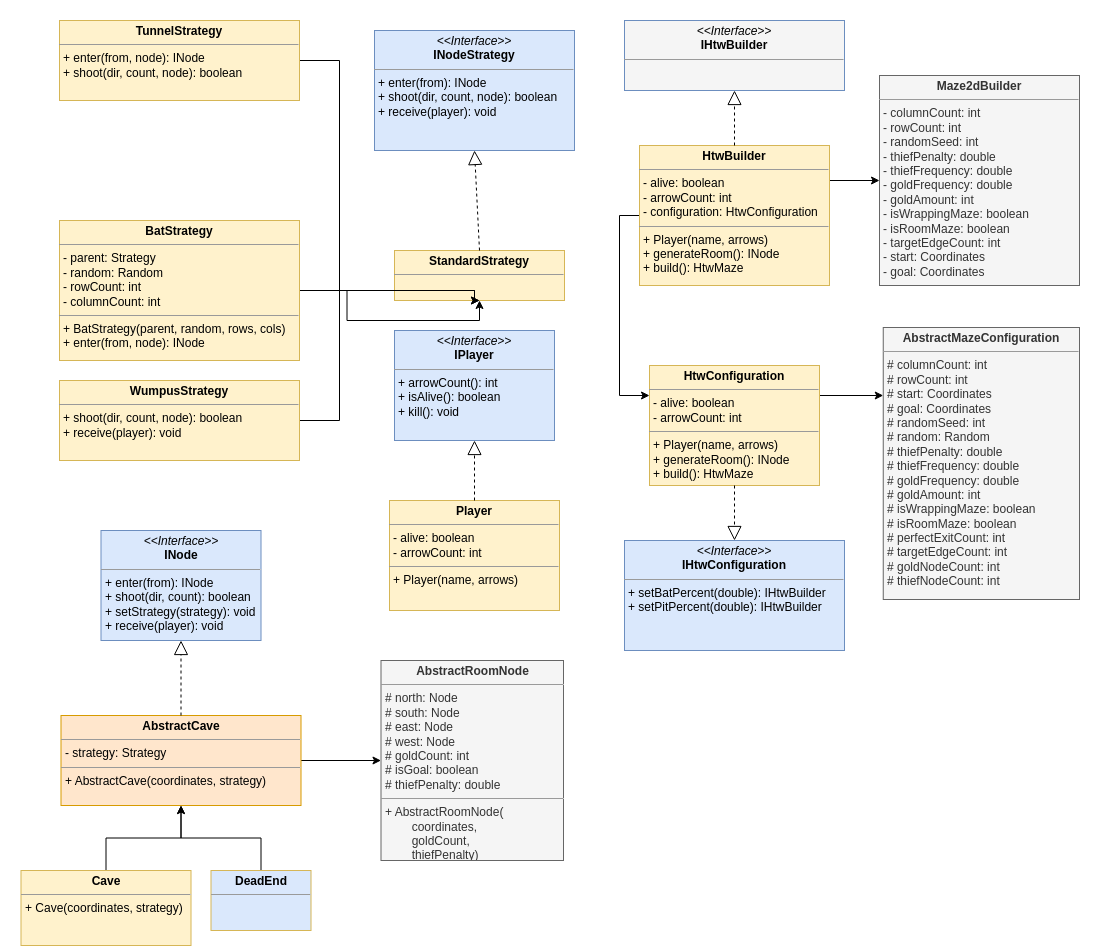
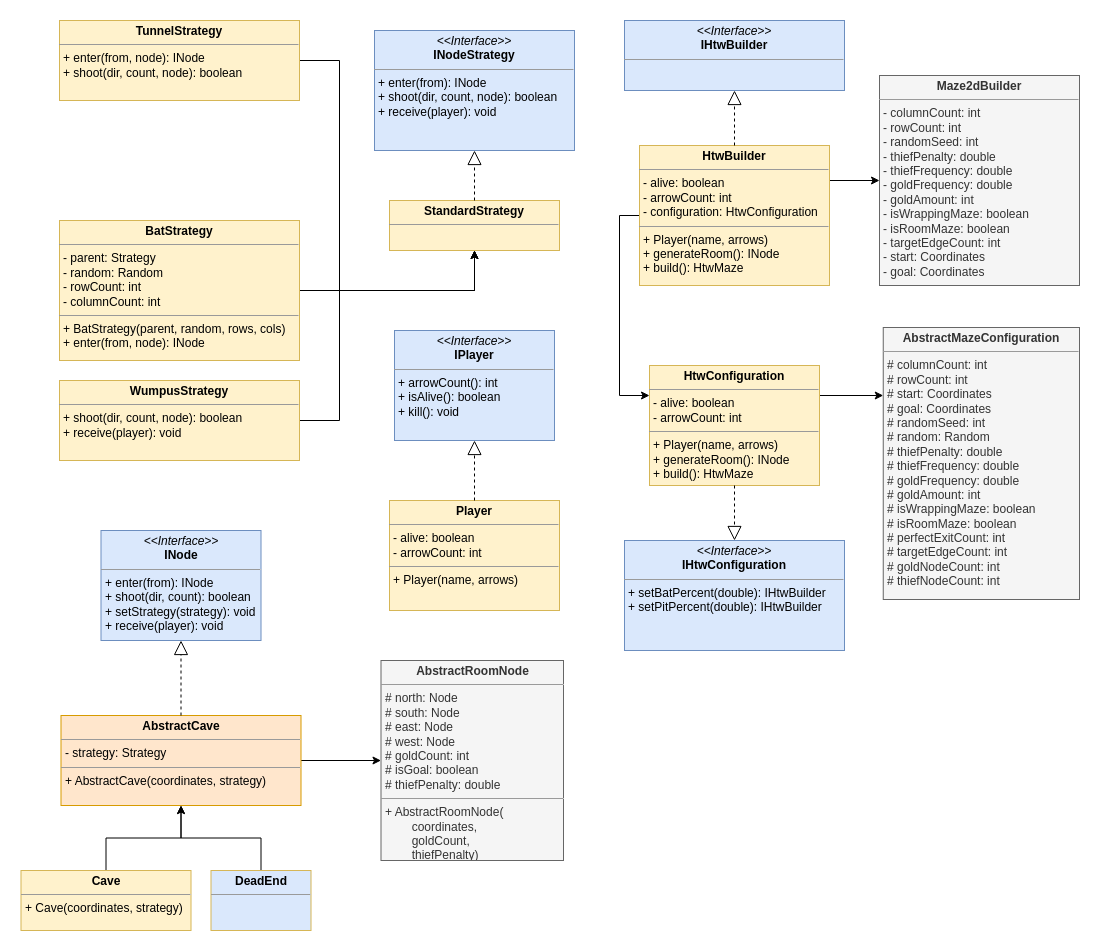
node "<<Interface>> IHtwBuilder": fillcolor #f5f5f5 -> #dae8fc
node "StandardStrategy": moved (480, 276) -> (475, 226)
node "Cave + Cave(coordinates, strategy)": size 170x75 -> 170x60
